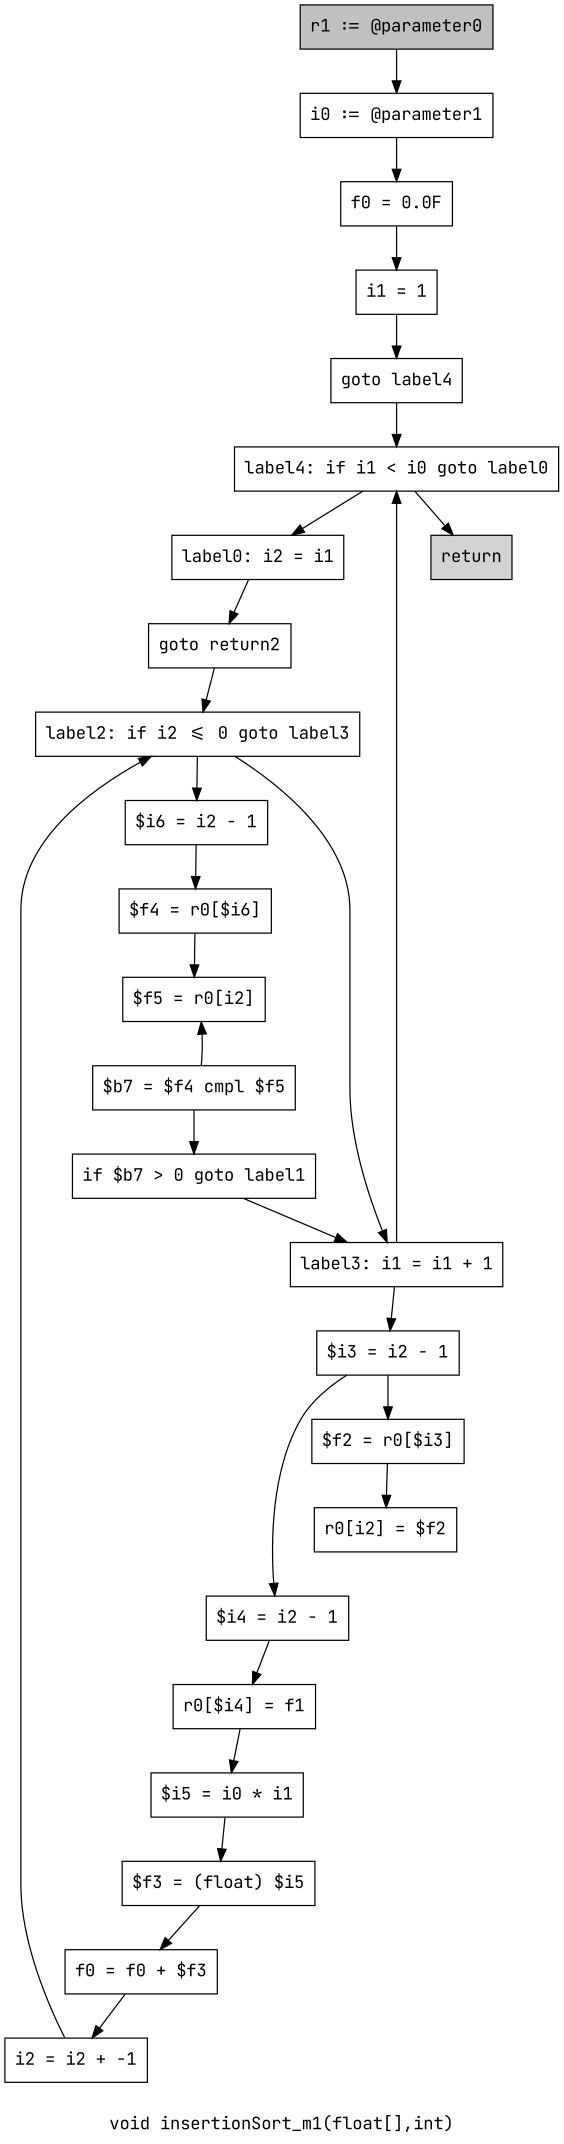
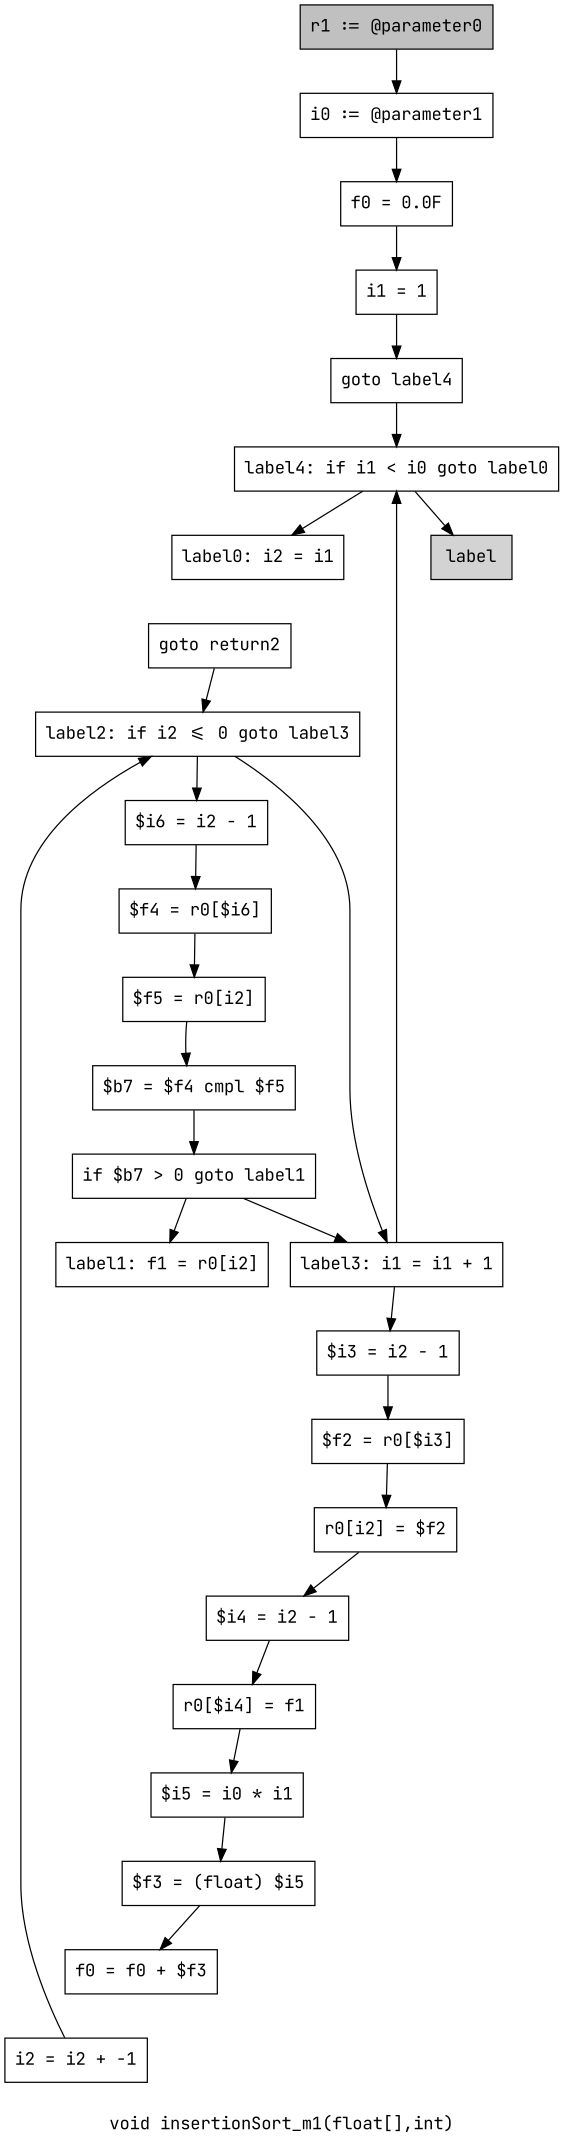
node "return": label "return" -> "label"
edge "label0: i2 = i1" -> "goto return2": removed
edge "$b7 = $f4 cmpl $f5" -> "$f5 = r0[i2]": reversed
node "label1: f1 = r0[i2]": added
edge "$i3 = i2 - 1" -> "$i4 = i2 - 1": now "r0[i2] = $f2" -> "$i4 = i2 - 1"
edge "f0 = f0 + $f3" -> "i2 = i2 + -1": removed
